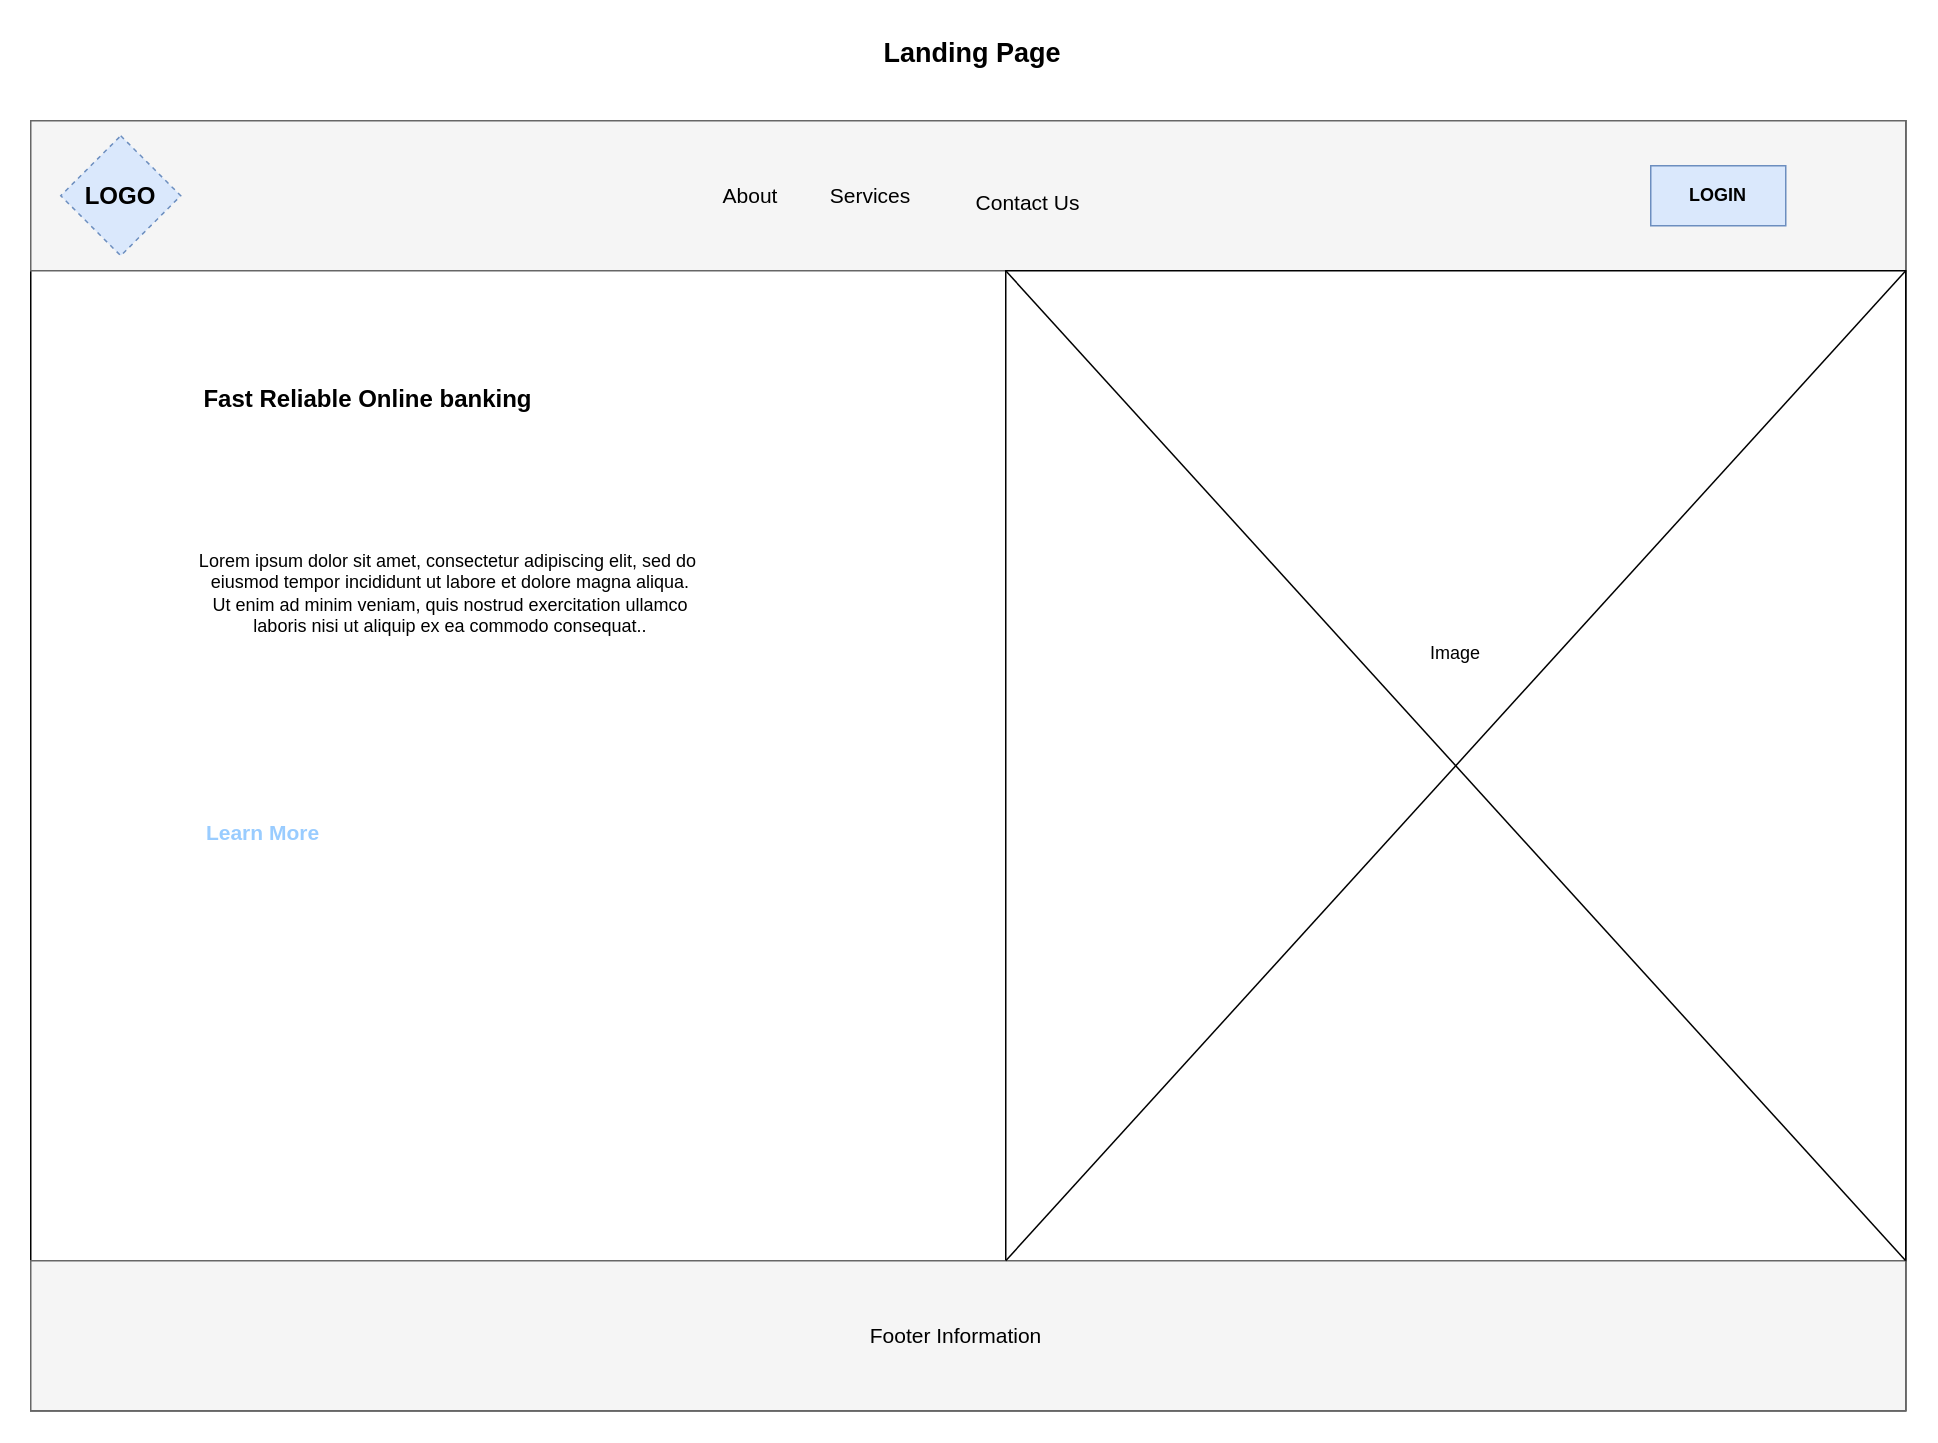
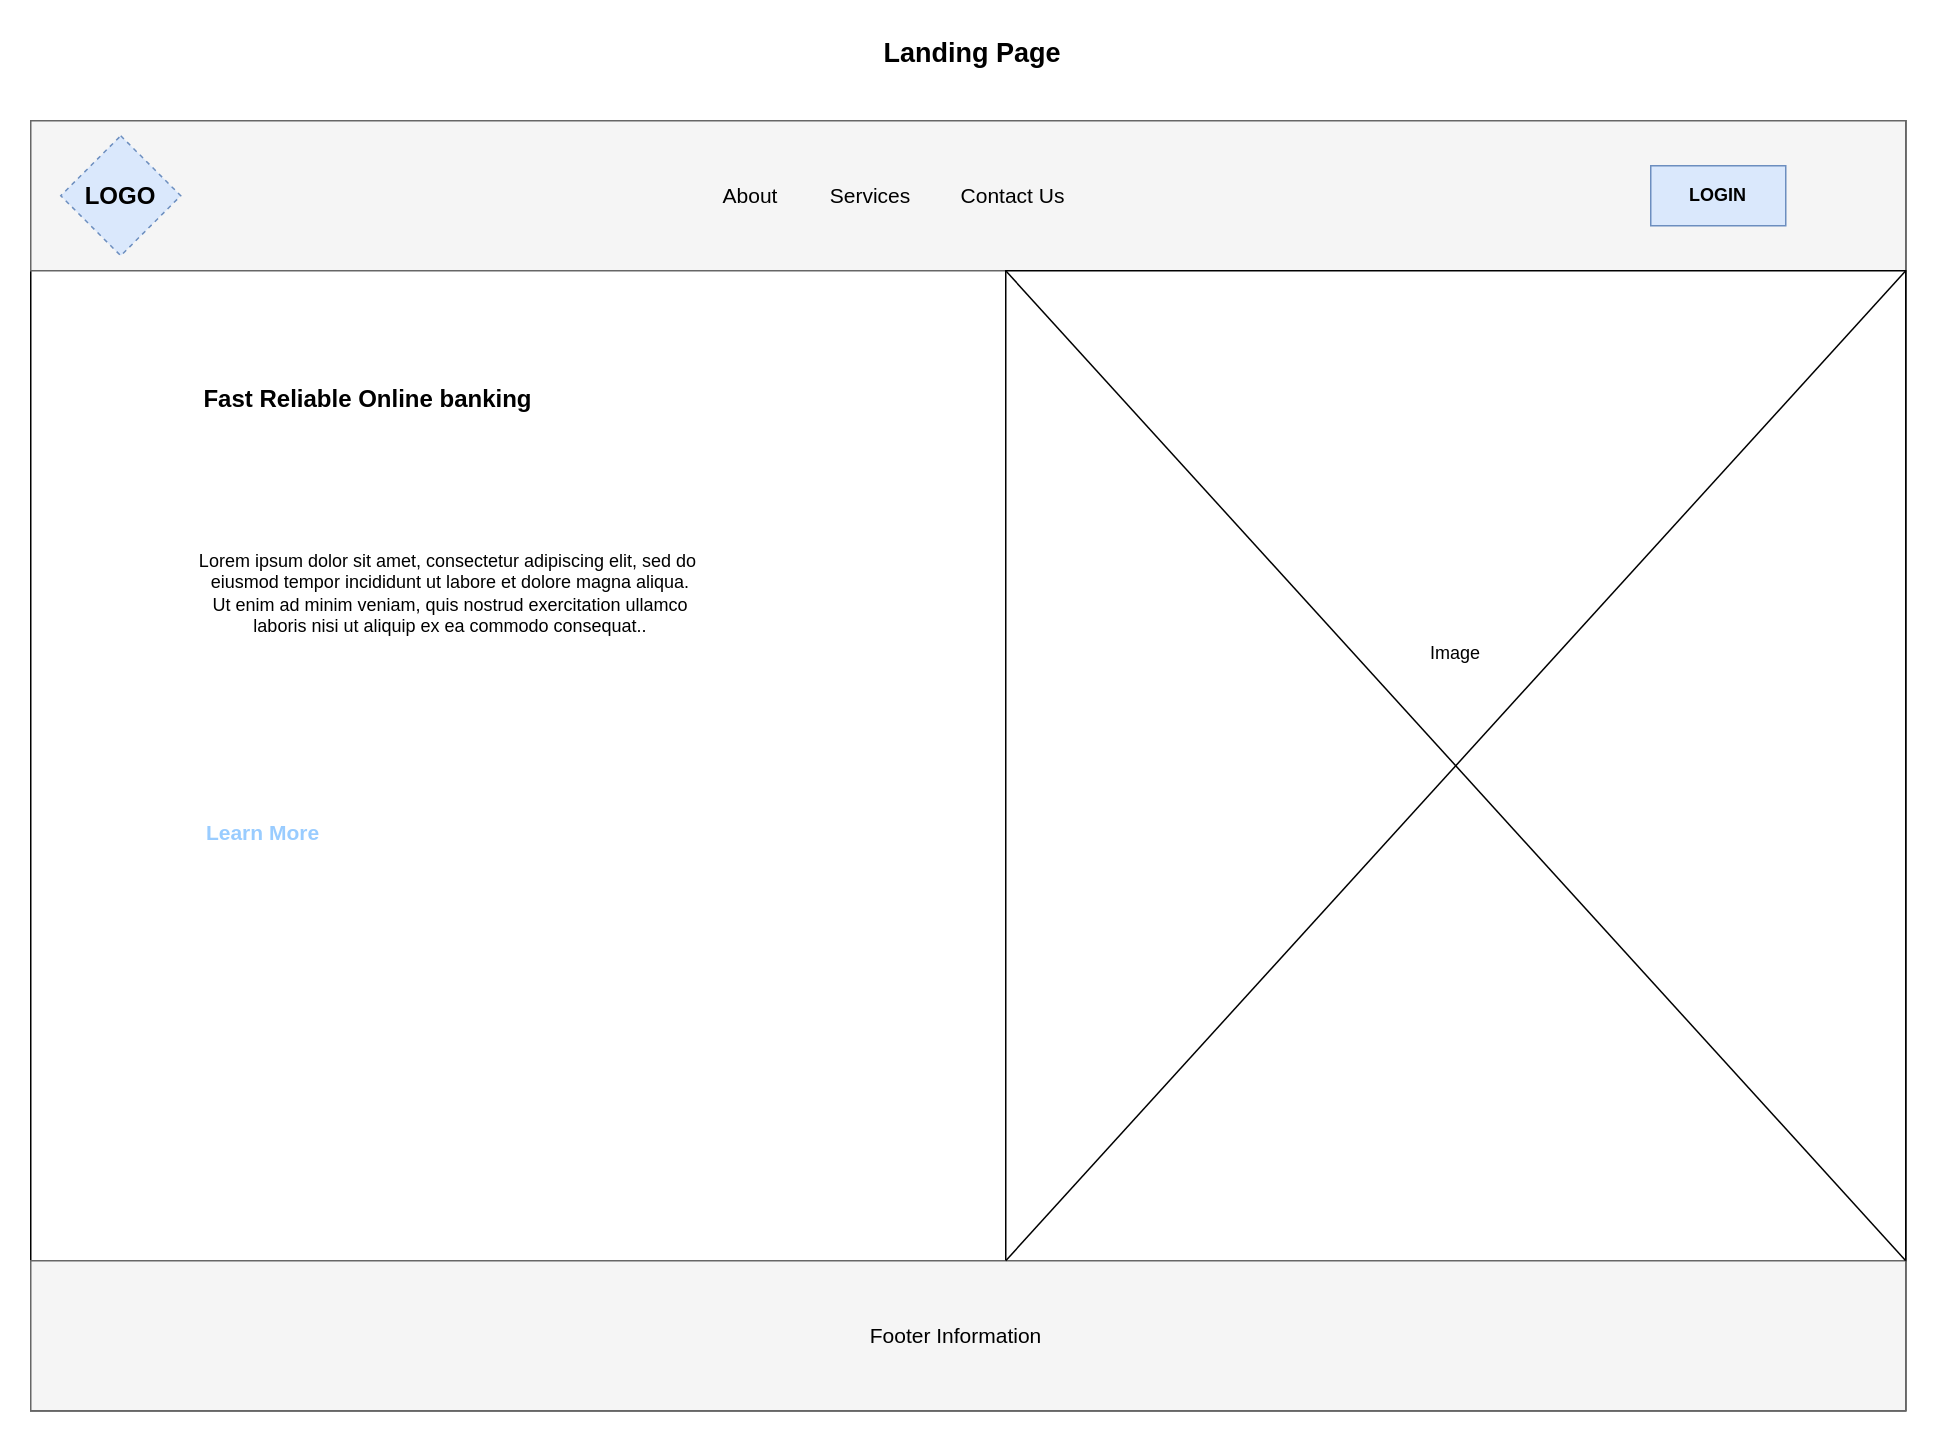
node "Contact Us": moved (1028, 203) -> (1013, 196)
